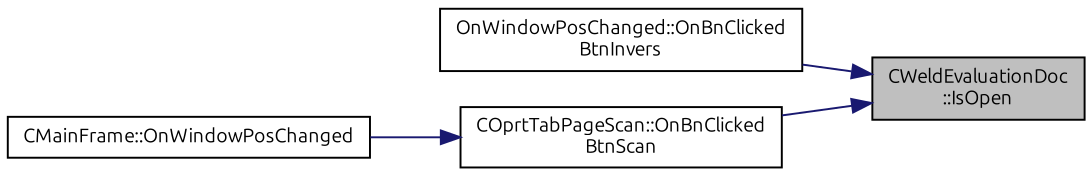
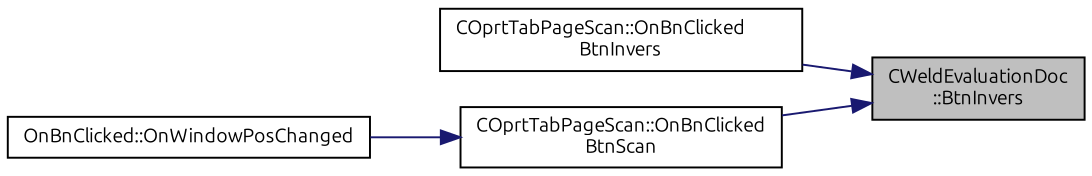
node "OnWindowPosChanged::OnBnClicked BtnInvers": label "OnWindowPosChanged::OnBnClicked BtnInvers" -> "COprtTabPageScan::OnBnClicked BtnInvers"
node "CWeldEvaluationDoc ::IsOpen": label "CWeldEvaluationDoc ::IsOpen" -> "CWeldEvaluationDoc ::BtnInvers"
node "CMainFrame::OnWindowPosChanged": label "CMainFrame::OnWindowPosChanged" -> "OnBnClicked::OnWindowPosChanged"
